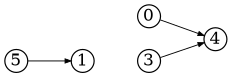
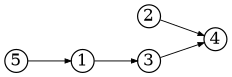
node "0": label "0" -> "2"
edge "1" -> "3": added
